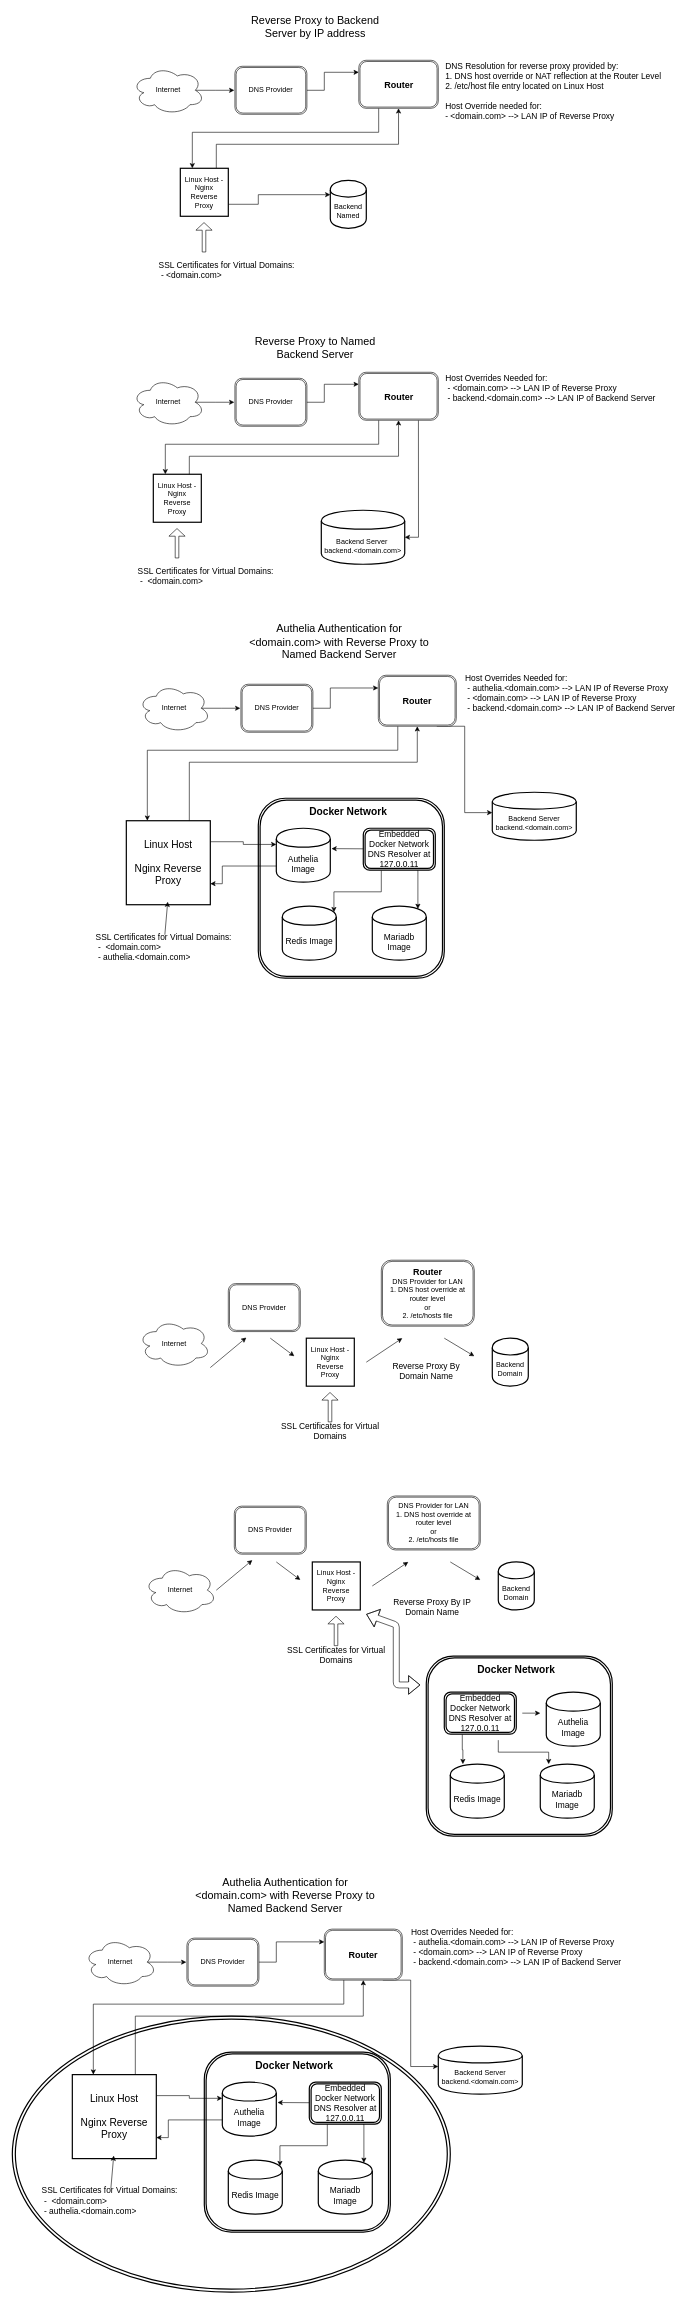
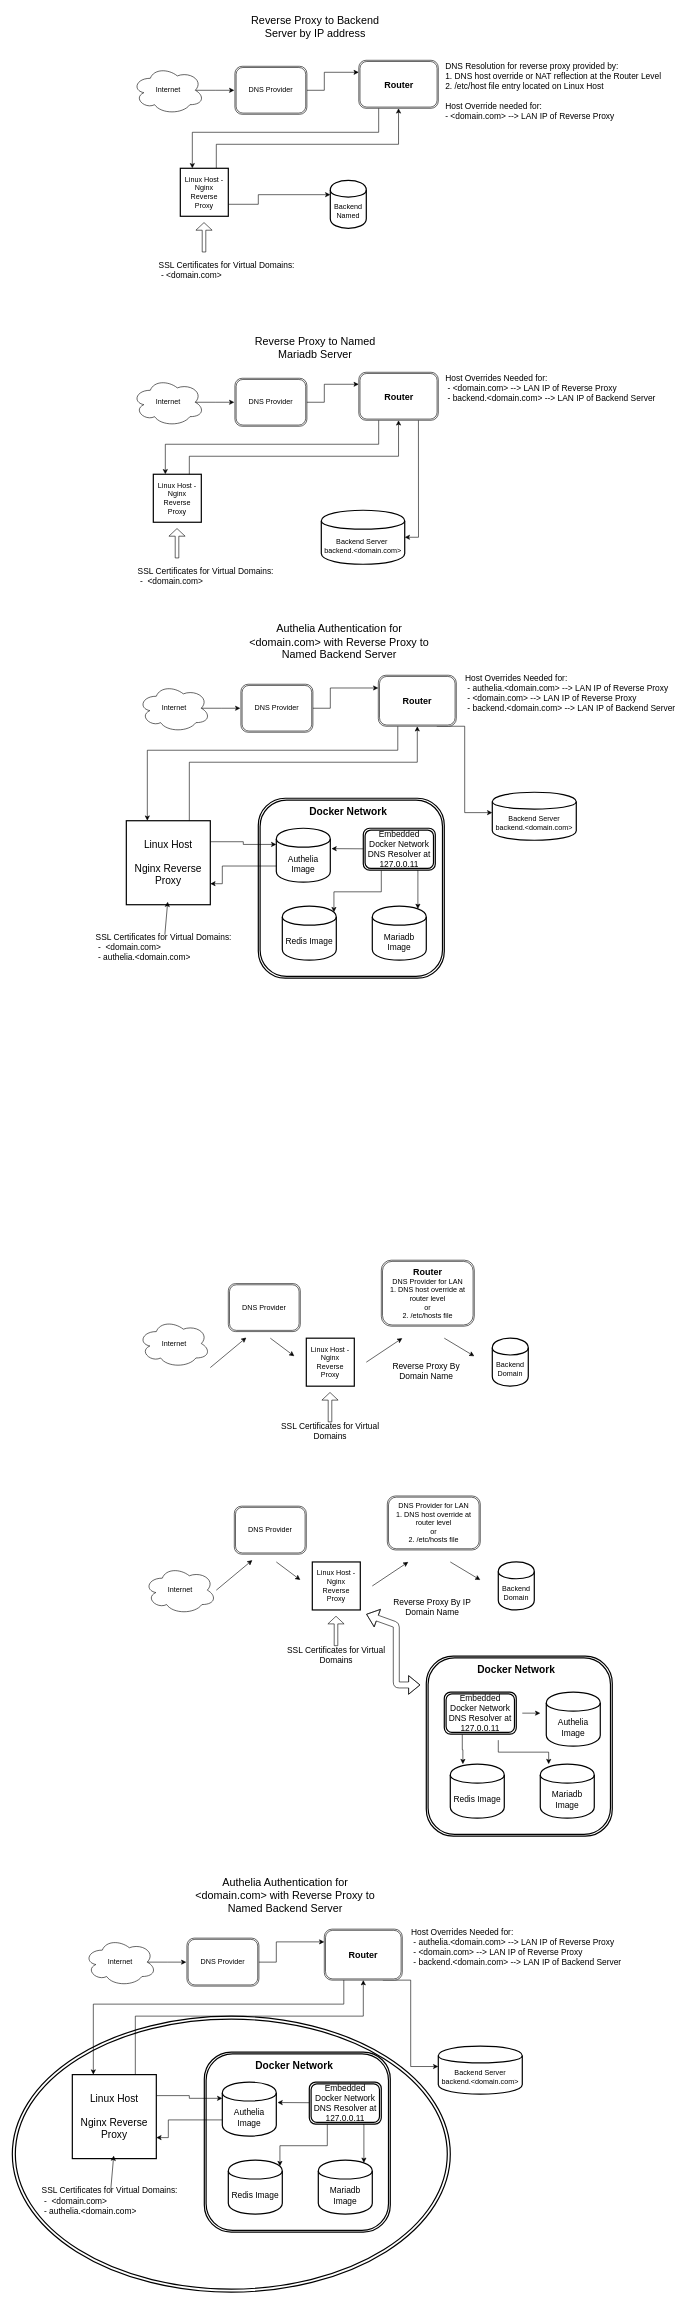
node "Reverse Proxy to Named Backend Server": label "Reverse Proxy to Named Backend Server" -> "Reverse Proxy to Named Mariadb Server"
